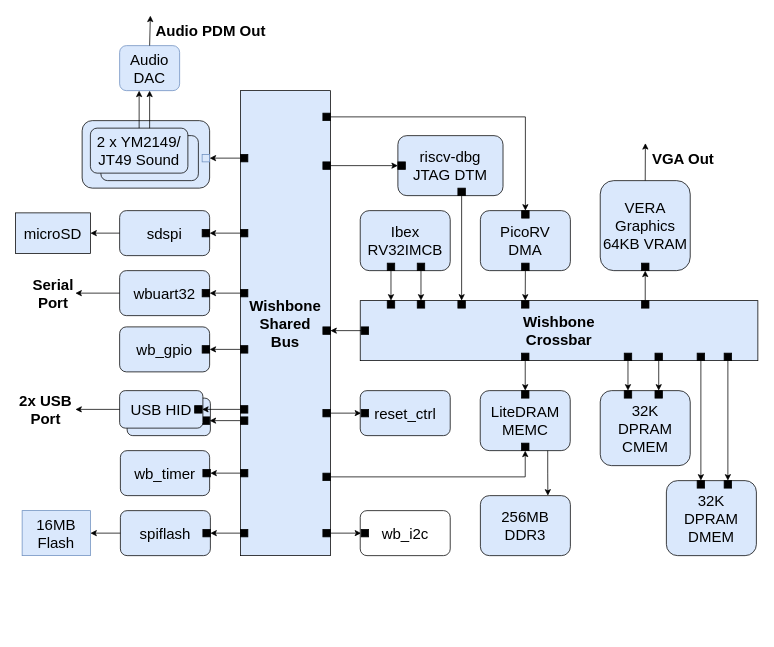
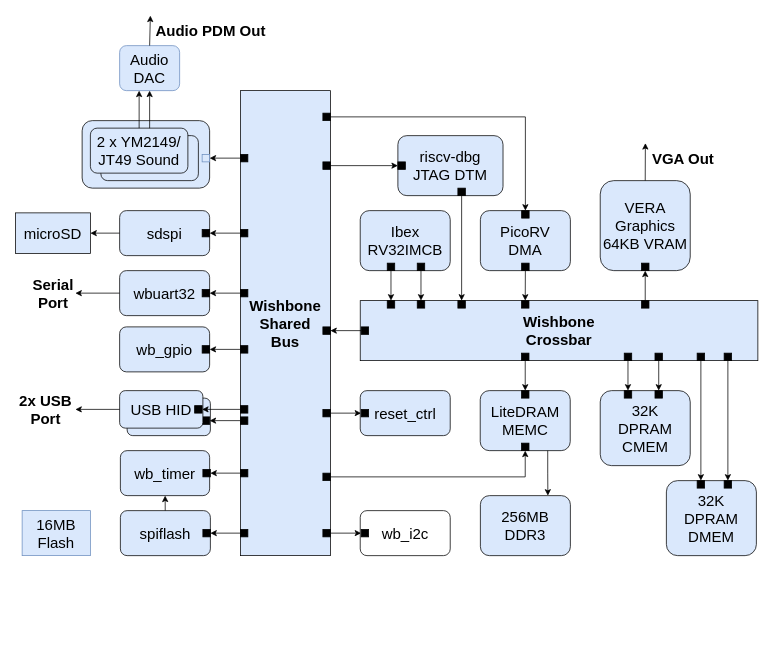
edge "spiflash" -> "16MB Flash": now "spiflash" -> "wb_timer"
